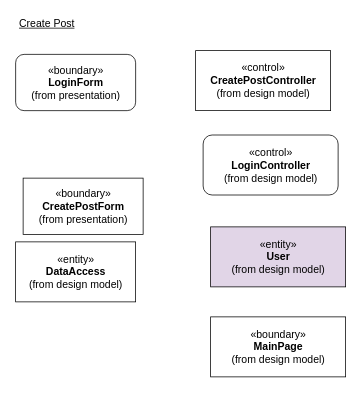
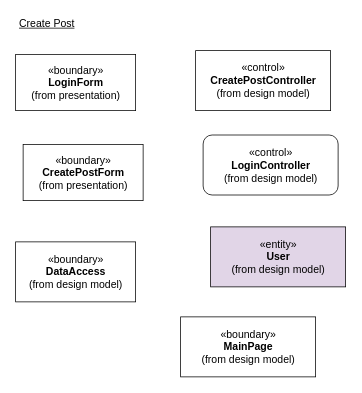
node "«boundary» LoginForm (from presentation)": shape rounded rectangle -> rectangle
node "«boundary» CreatePostForm (from presentation)": moved (83, 206) -> (83, 173)
node "«entity» DataAccess (from design model)": label "«entity» DataAccess (from design model)" -> "«boundary» DataAccess (from design model)"
node "«boundary» MainPage (from design model)": moved (278, 347) -> (248, 347)
